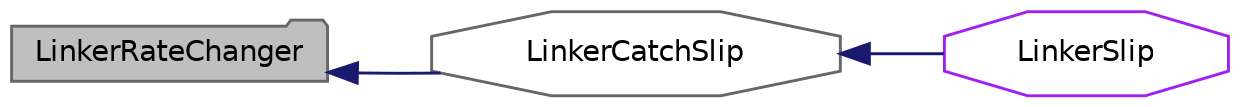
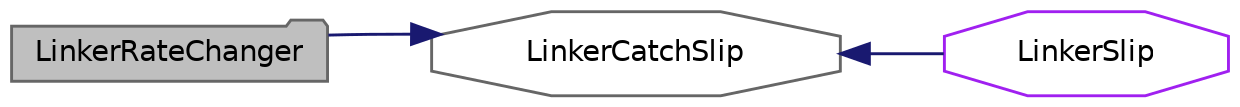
edge "LinkerCatchSlip" -> "LinkerRateChanger": reversed
